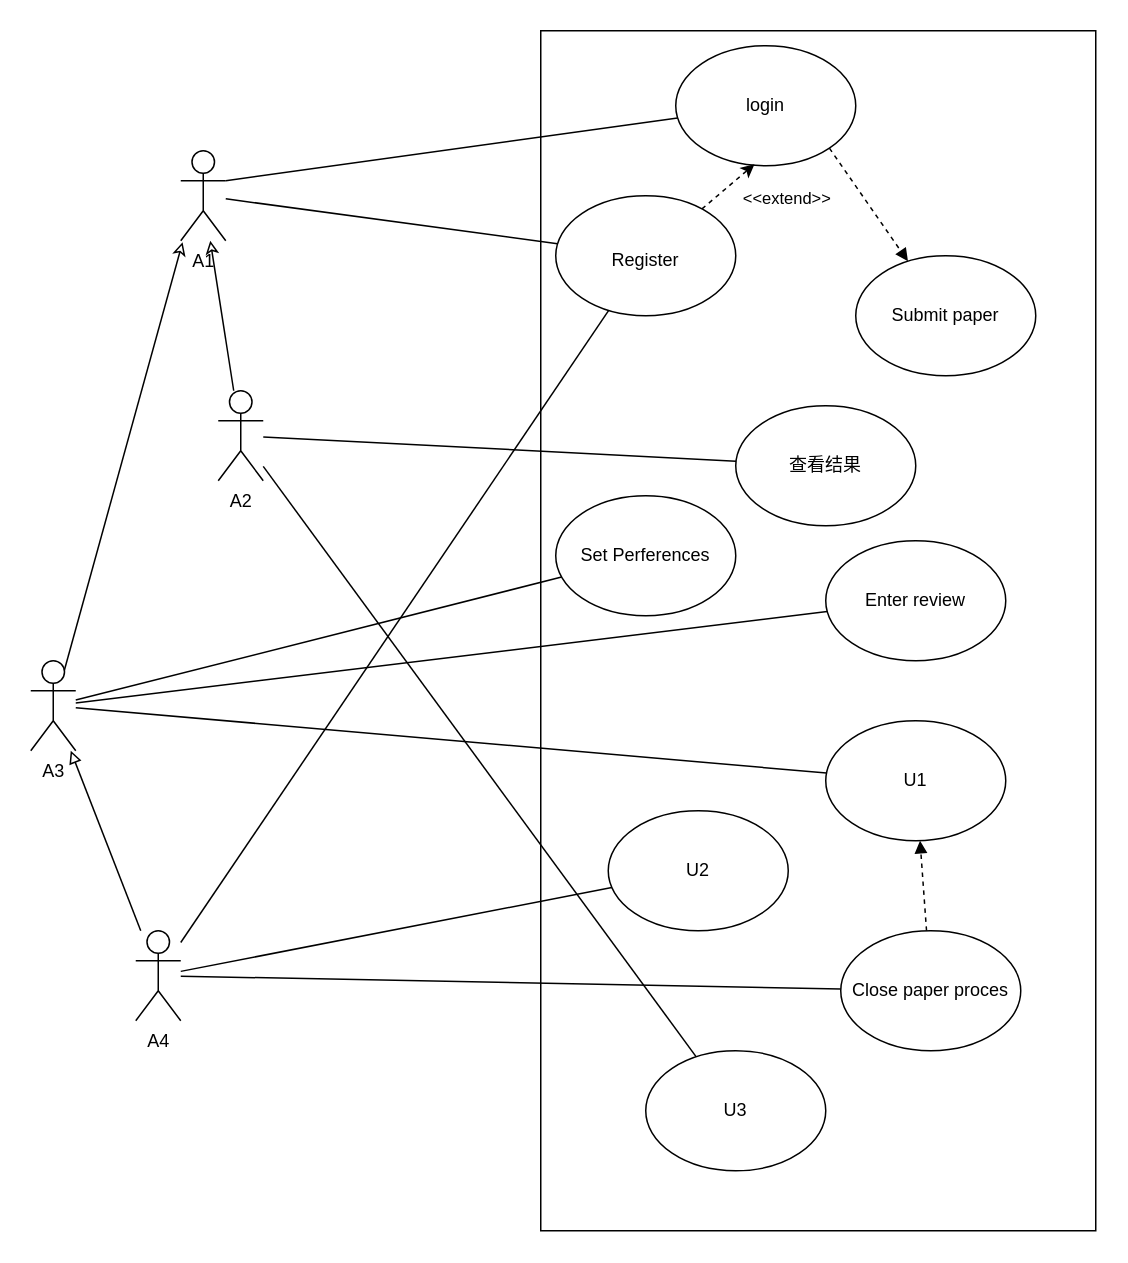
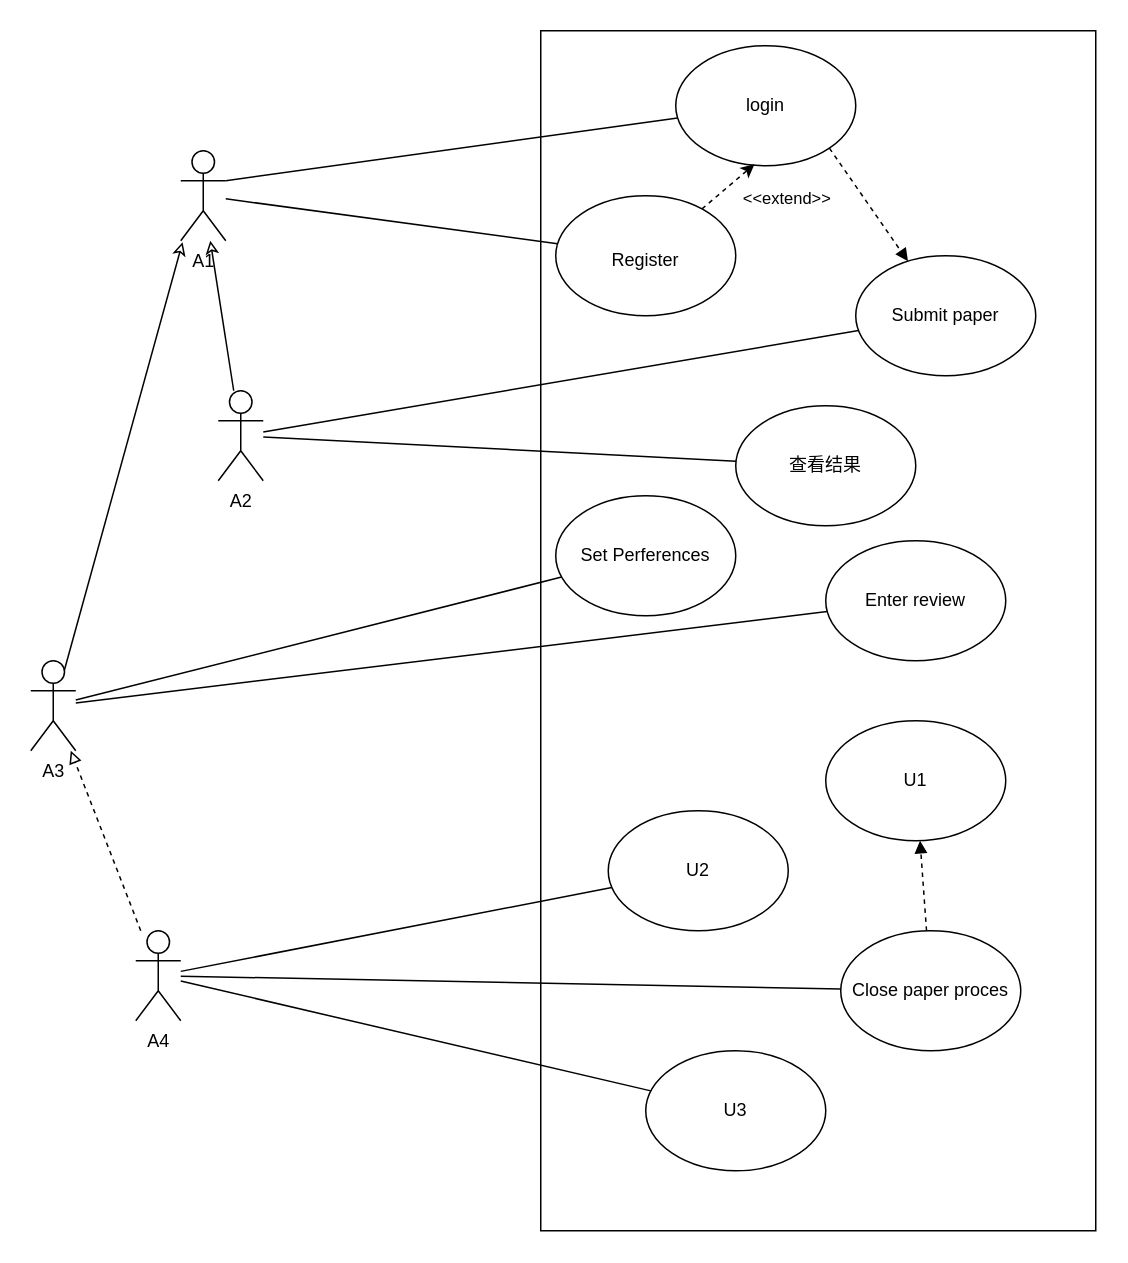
edge "Register" -- "A4": now "U3" -- "A4"
edge "A3" -- "U1": removed
edge "A2" -- "U3": now "A2" -- "Submit paper"
edge "A4" -> "A3": style solid -> dashed
